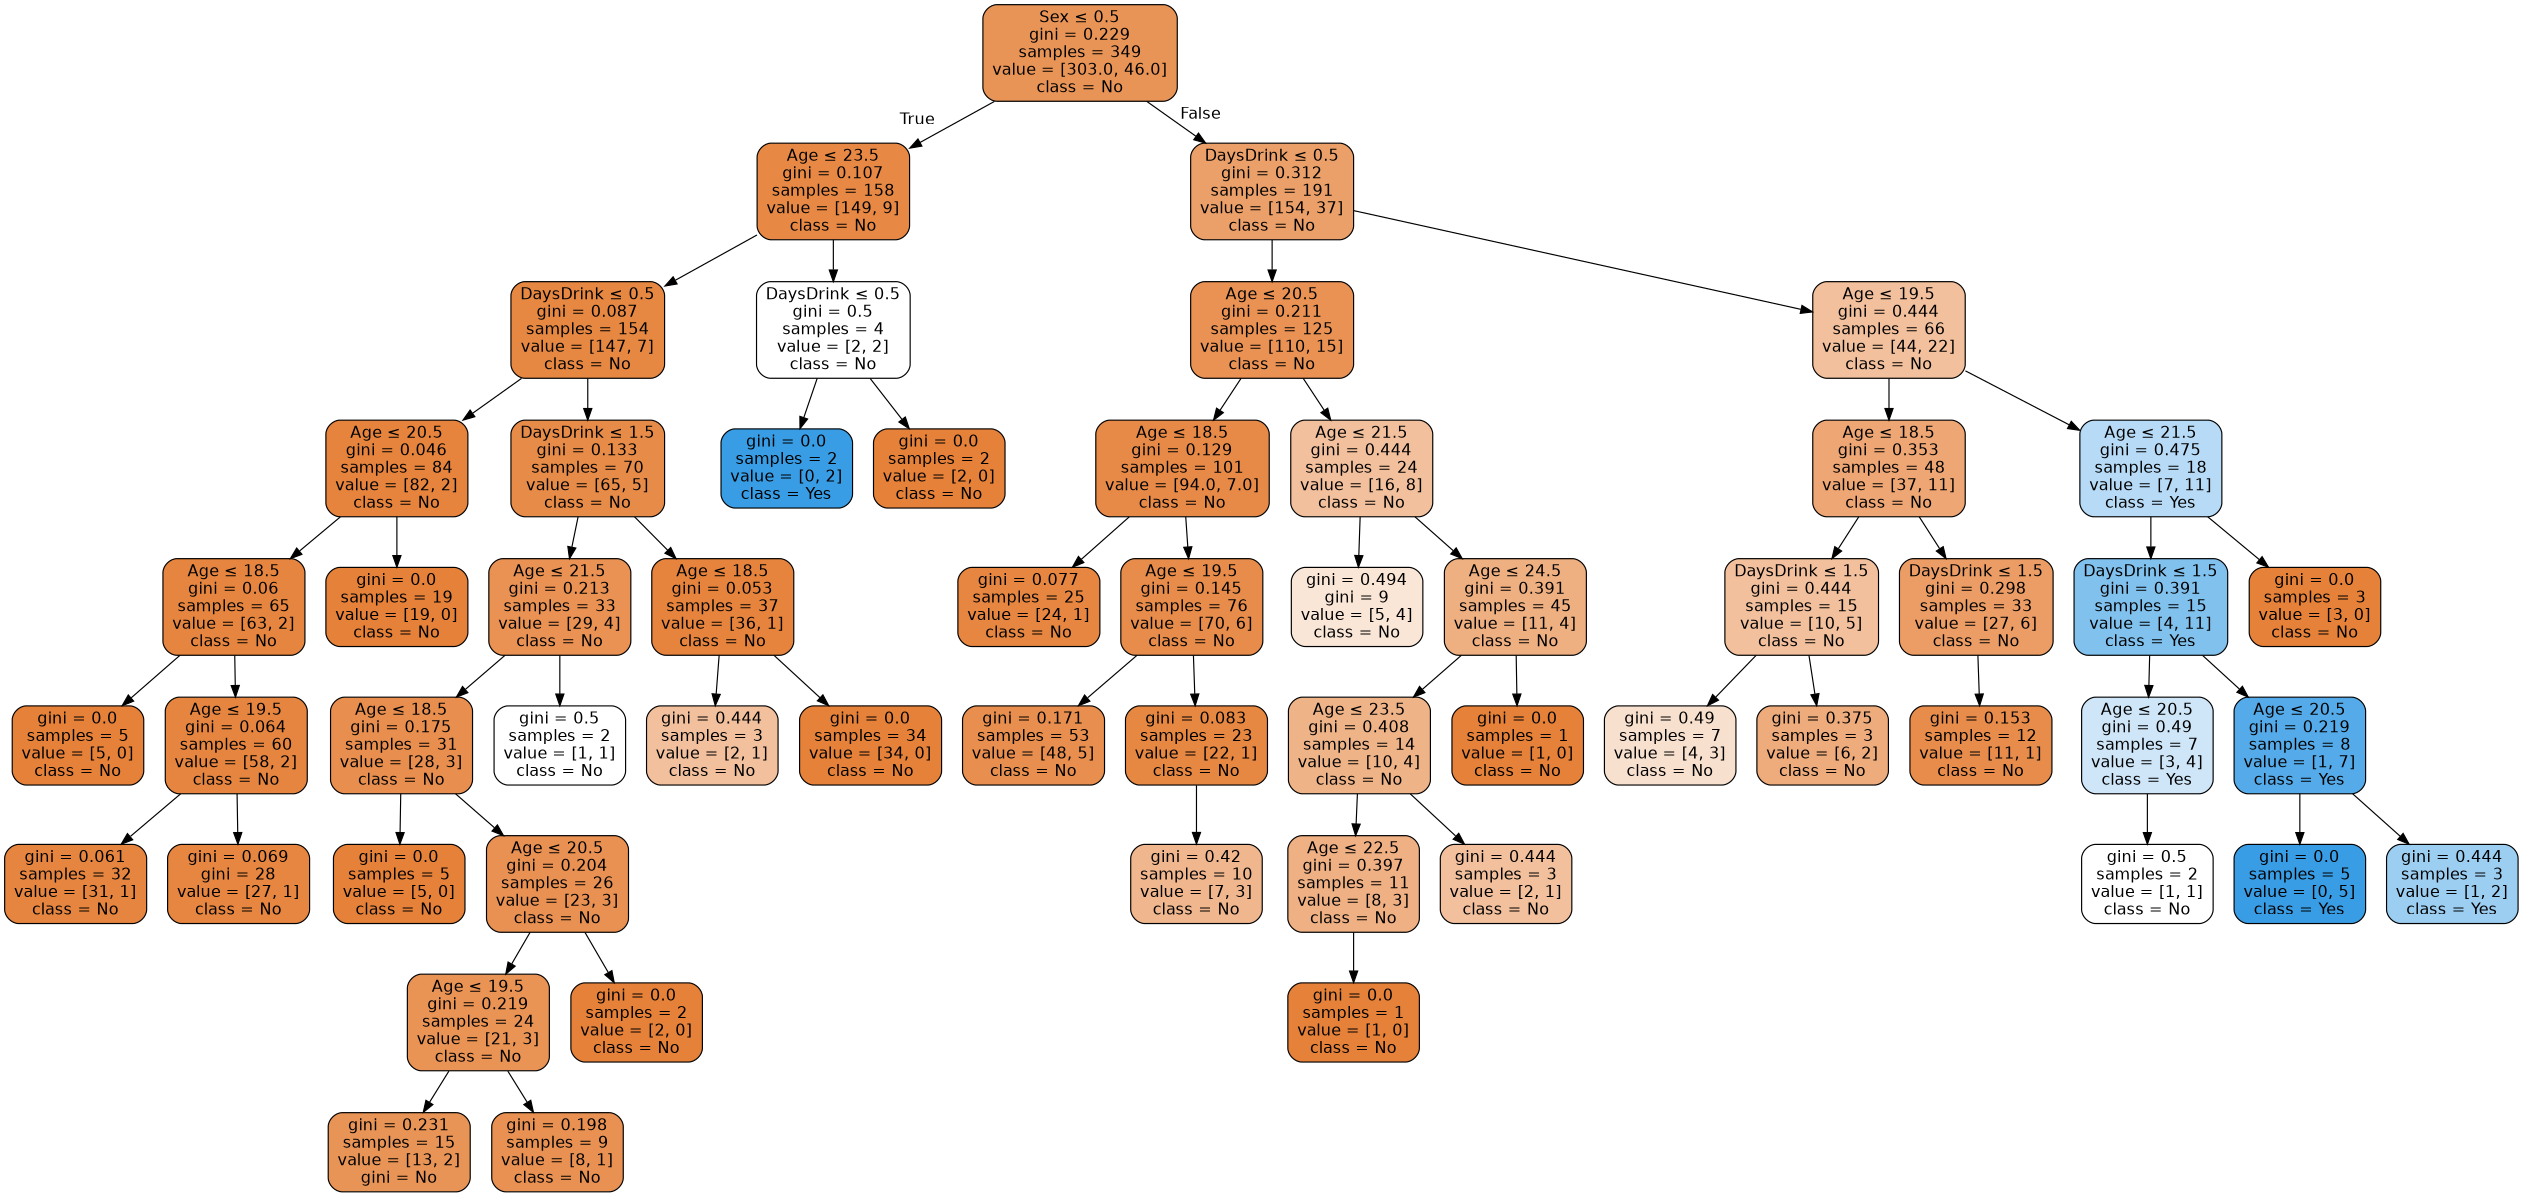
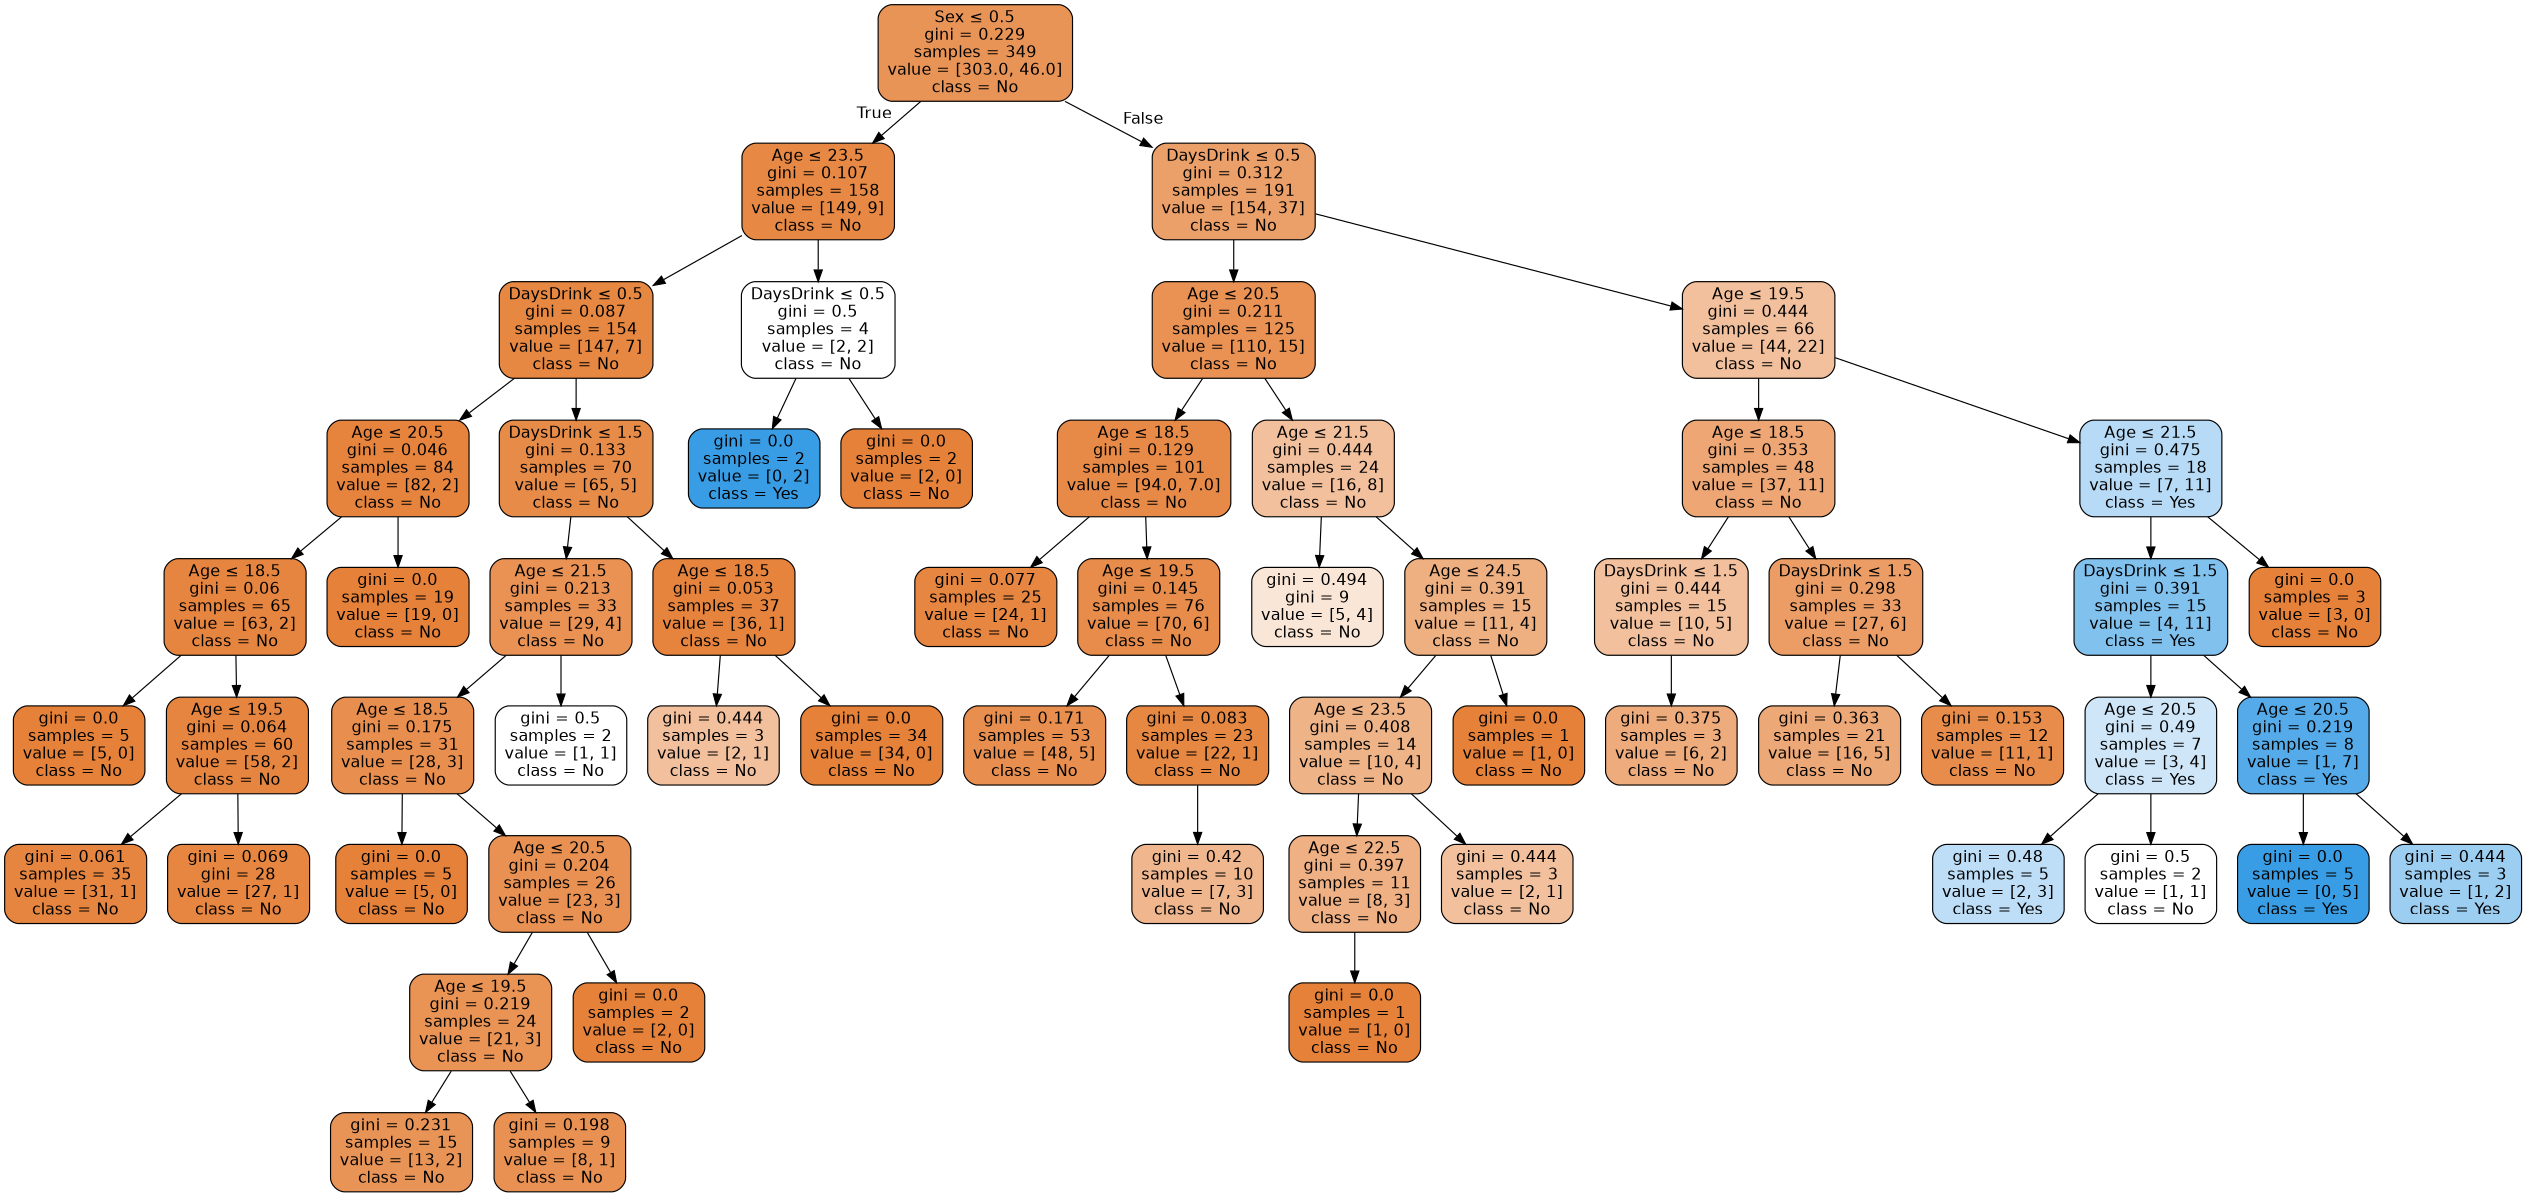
node "Age ≤ 24.5": text "samples = 45" -> "samples = 15"
node "gini = 0.49": removed
node "gini = 0.363": added
node "gini = 0.061": text "samples = 32" -> "samples = 35"
node "gini = 0.48": added
node "gini = 0.231": text "gini = No" -> "class = No"
